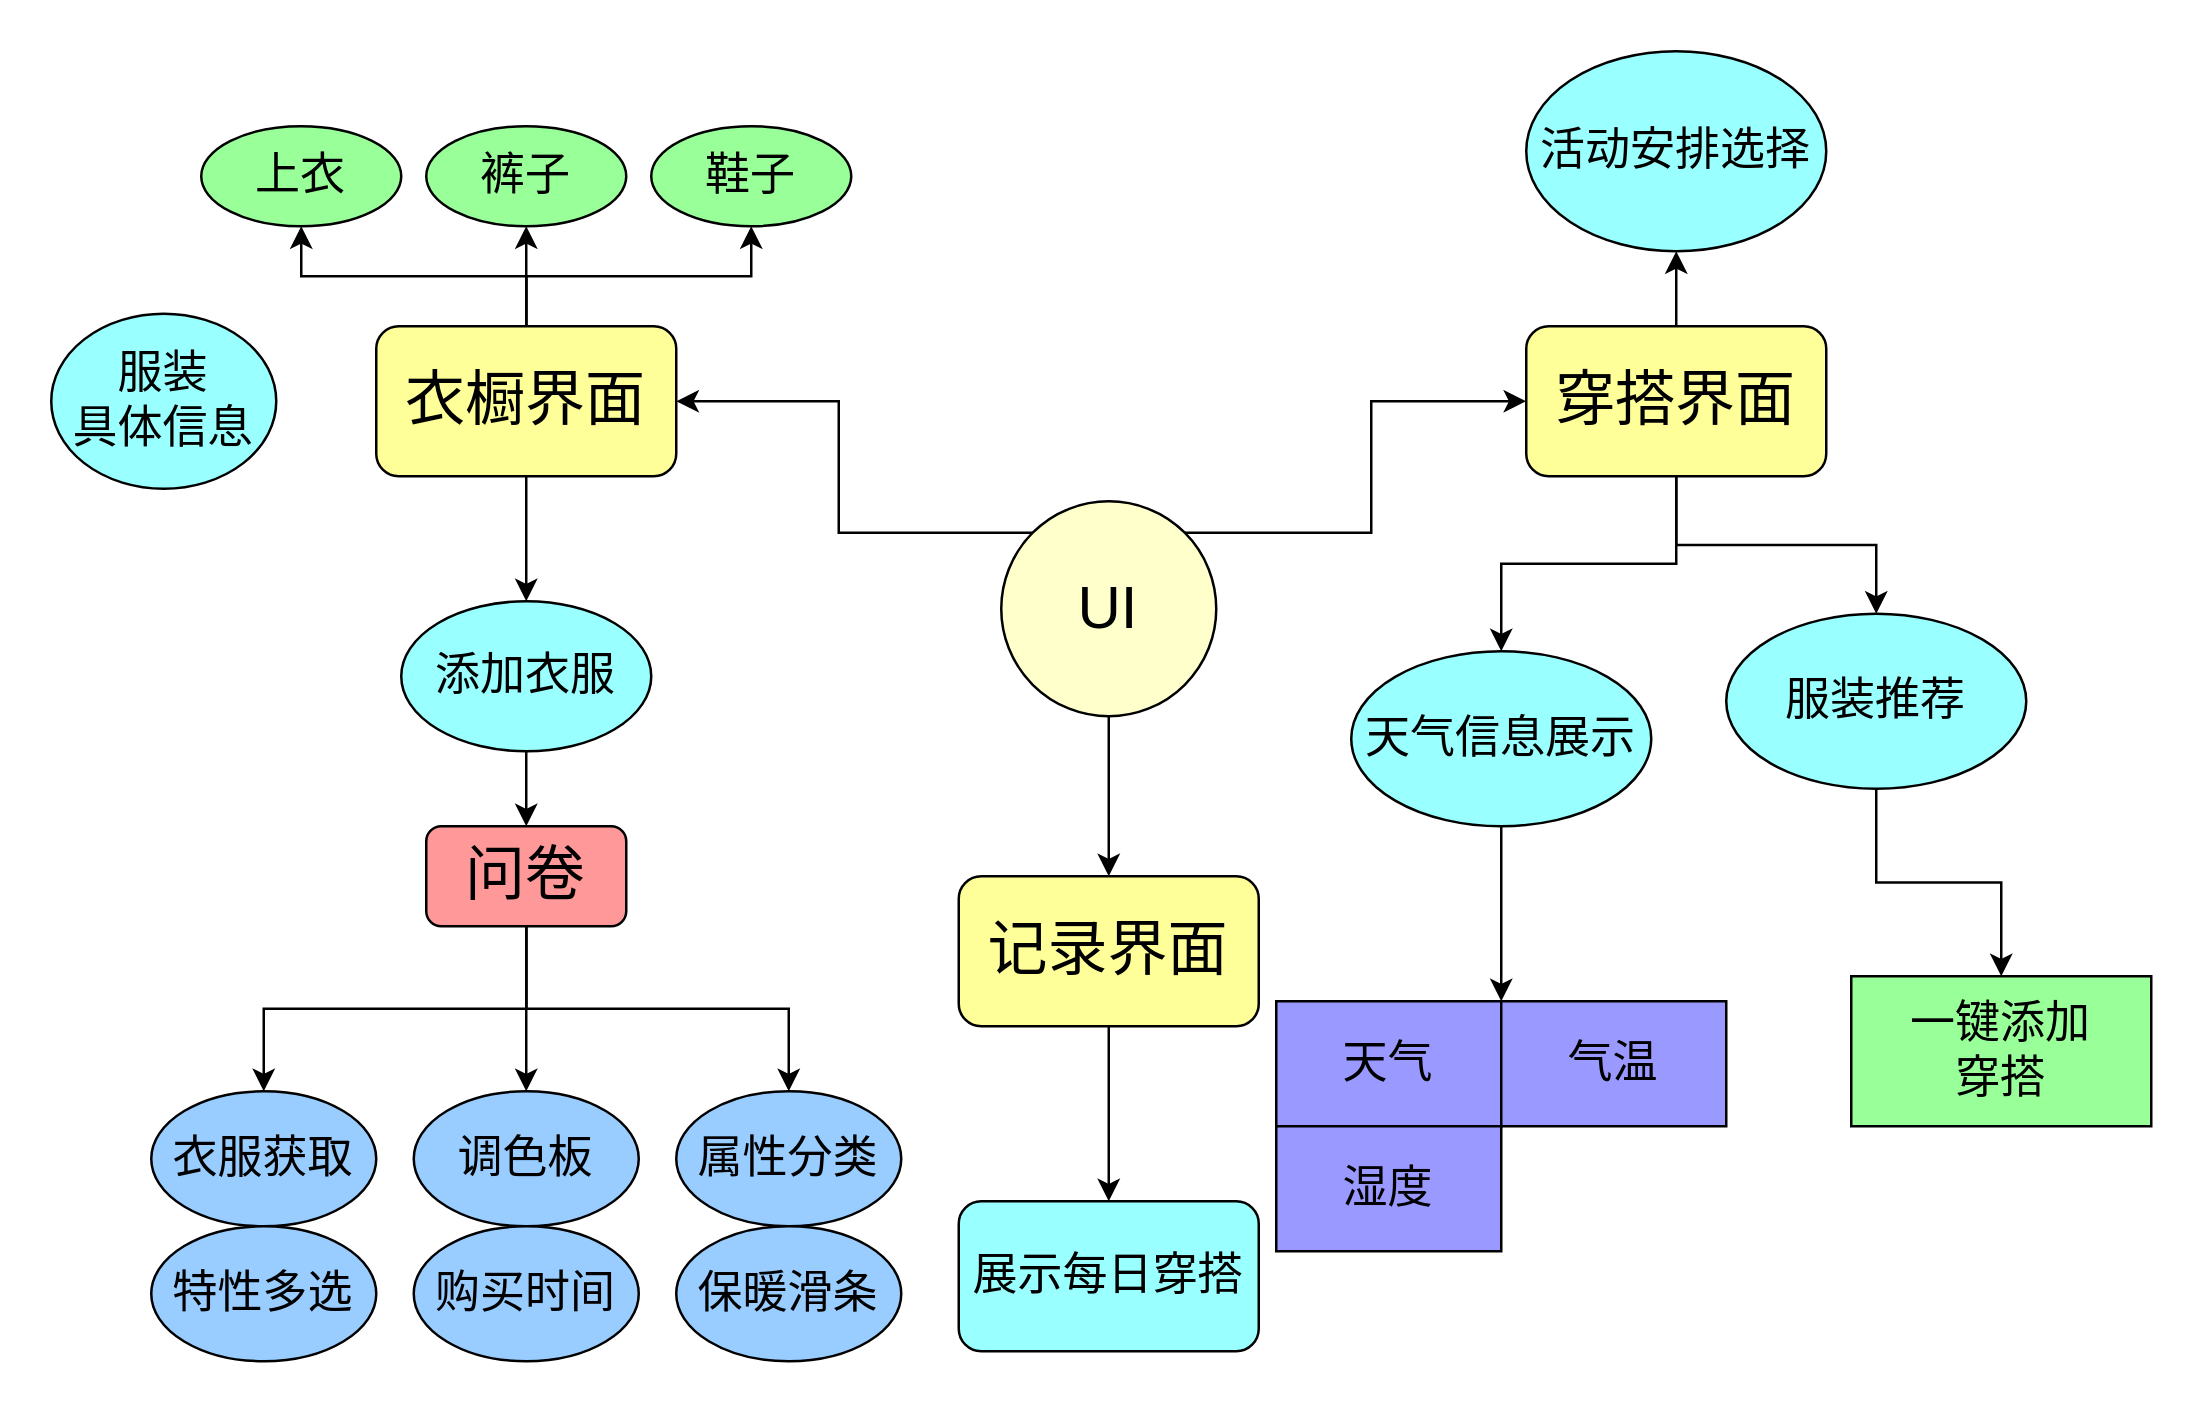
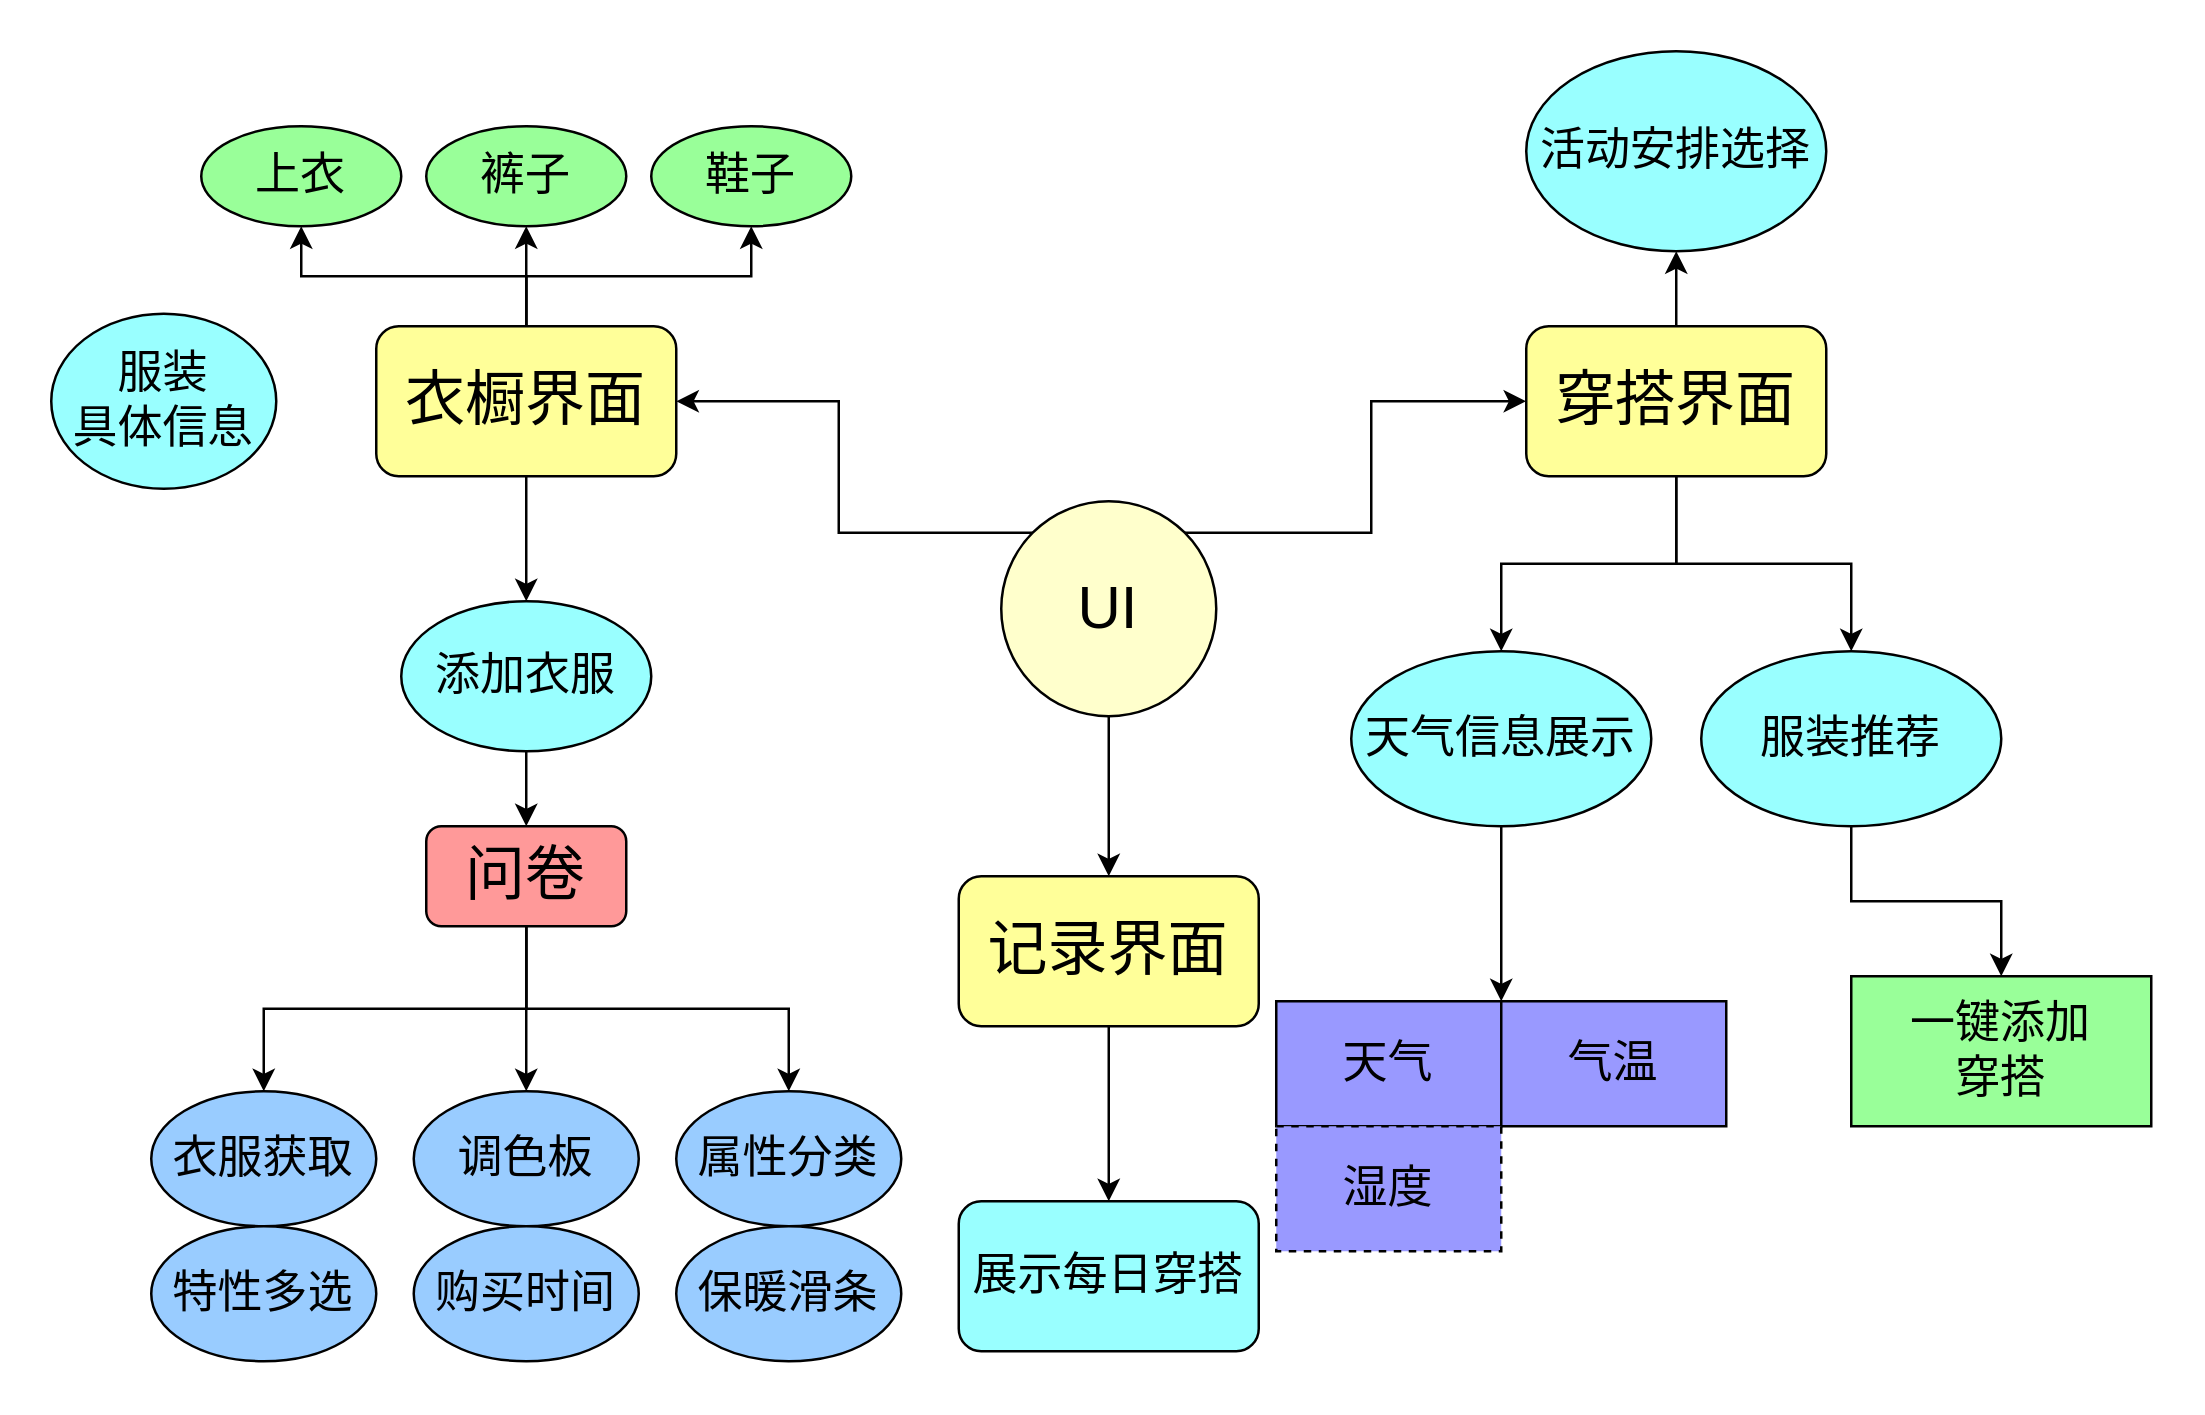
node "服装推荐": moved (1876, 701) -> (1851, 739)
node "湿度": style solid -> dashed
